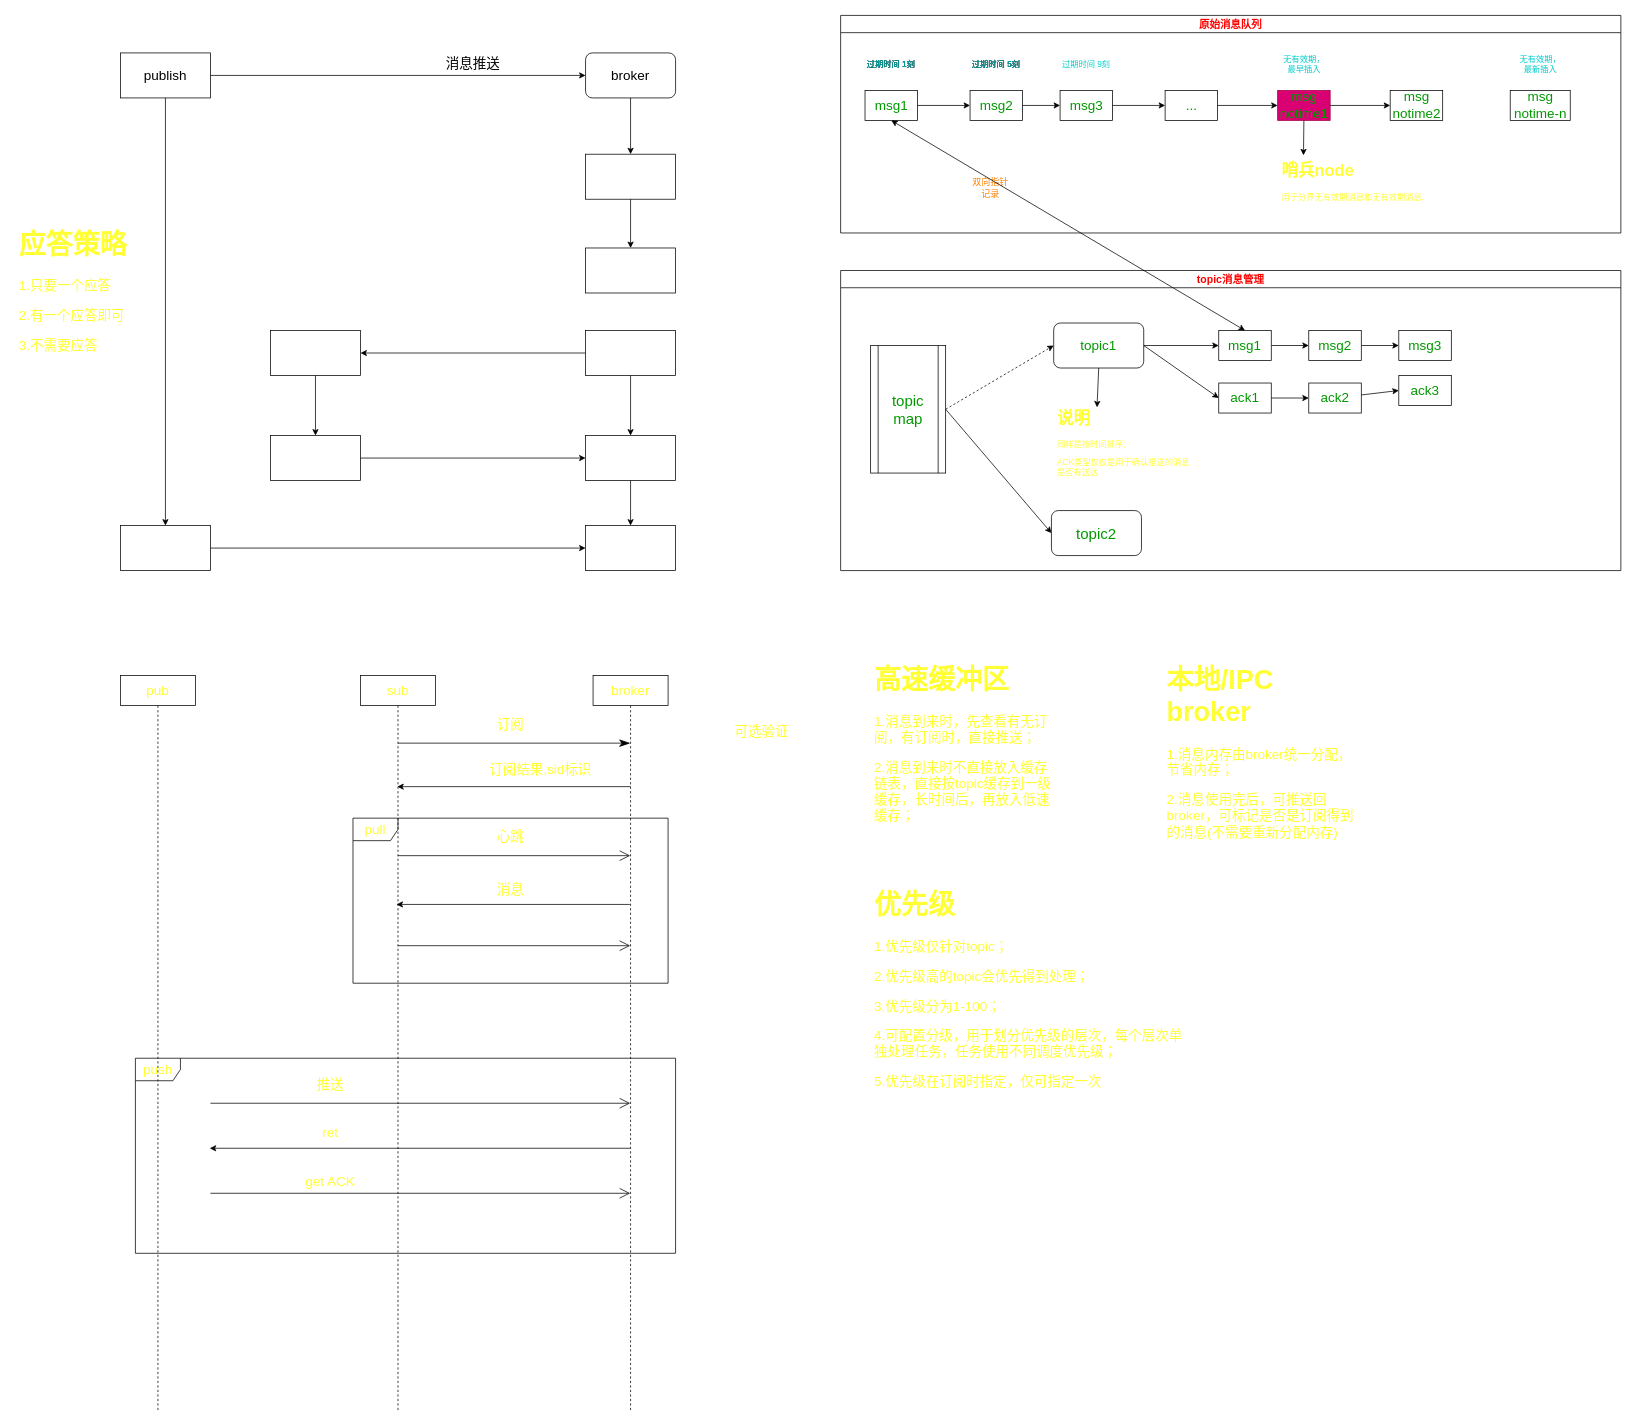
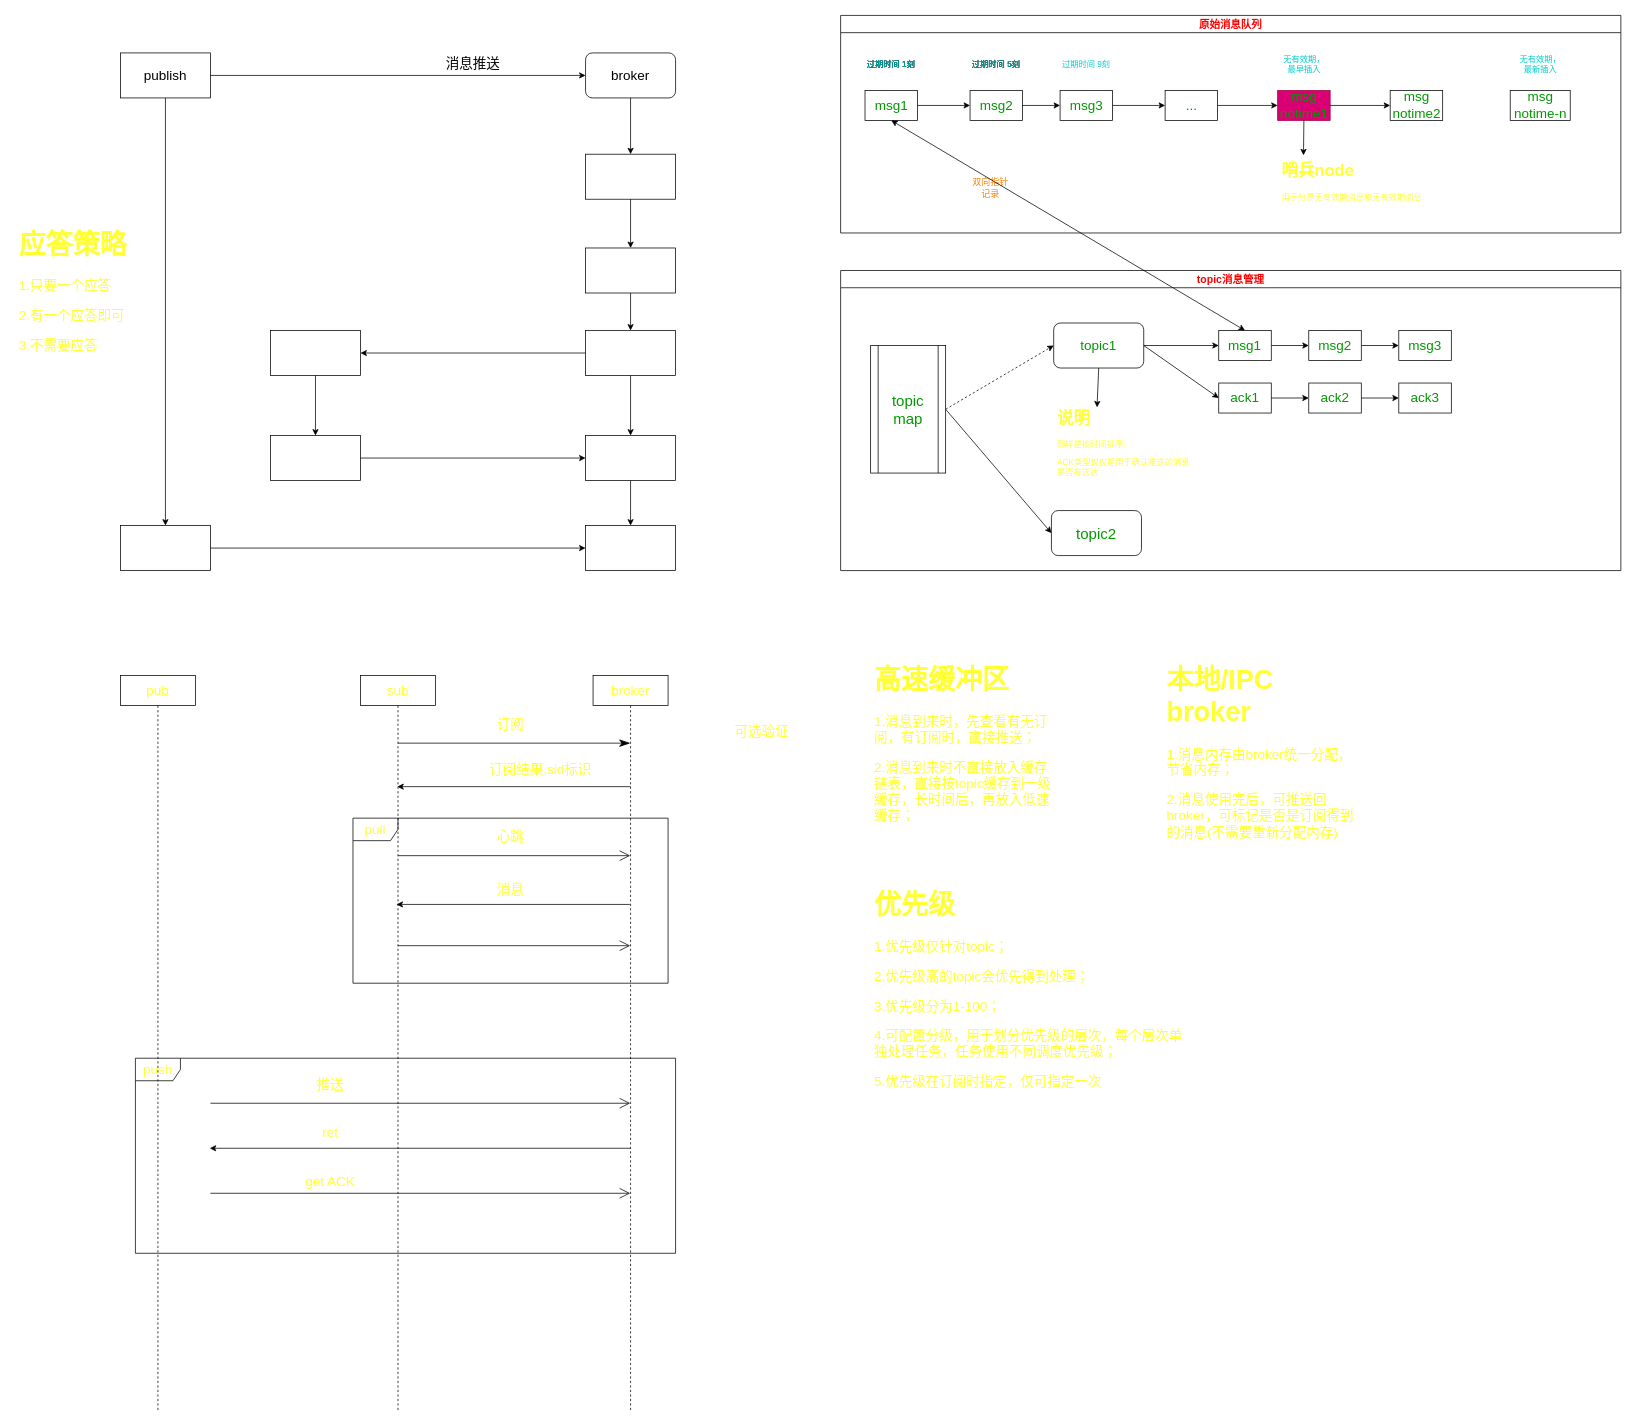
edge "记录需要应答的消息uuid" -> "根据QOS是否删除消息": added
node "ack3": moved (1425, 390) -> (1425, 398)
